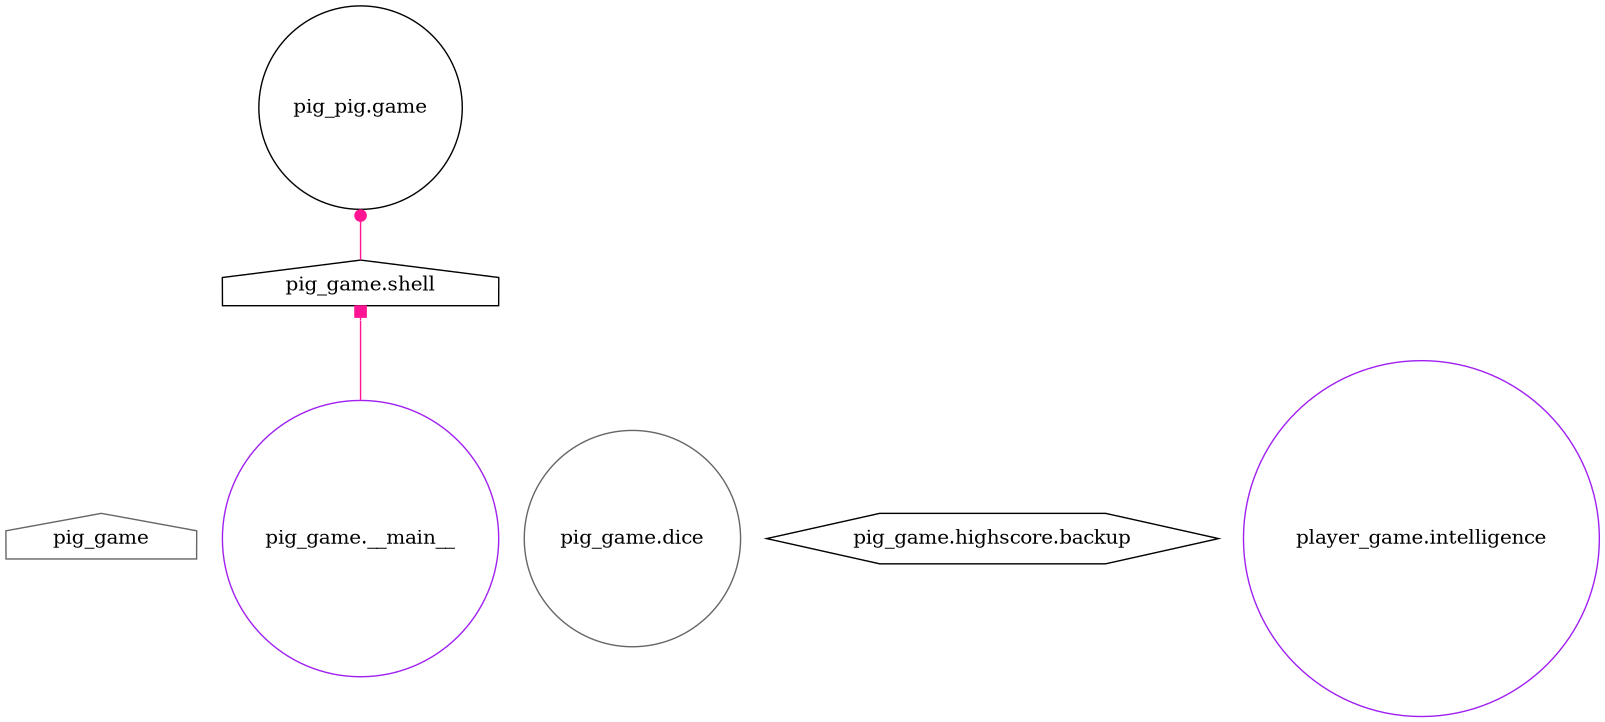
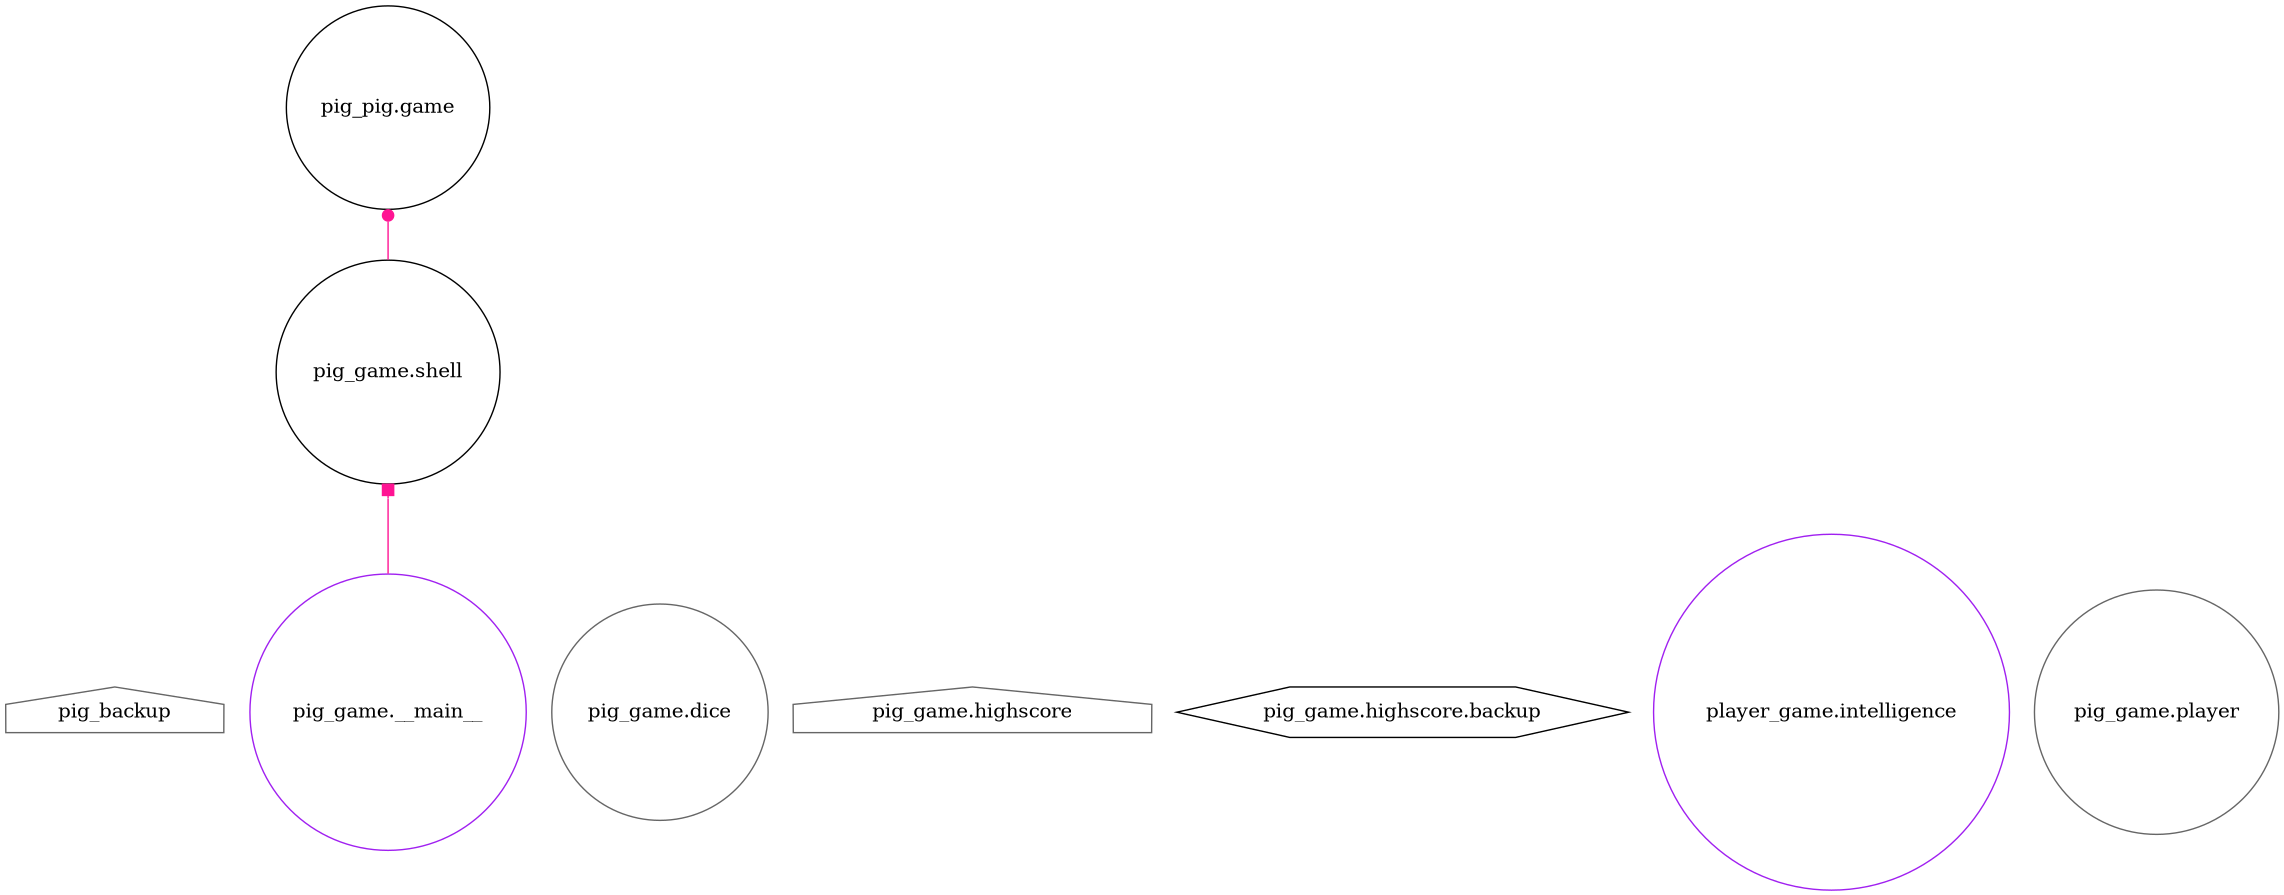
node "pig_game.shell": shape house -> circle
node "pig_game": label "pig_game" -> "pig_backup"
node "pig_game.highscore": added
node "pig_game.player": added
